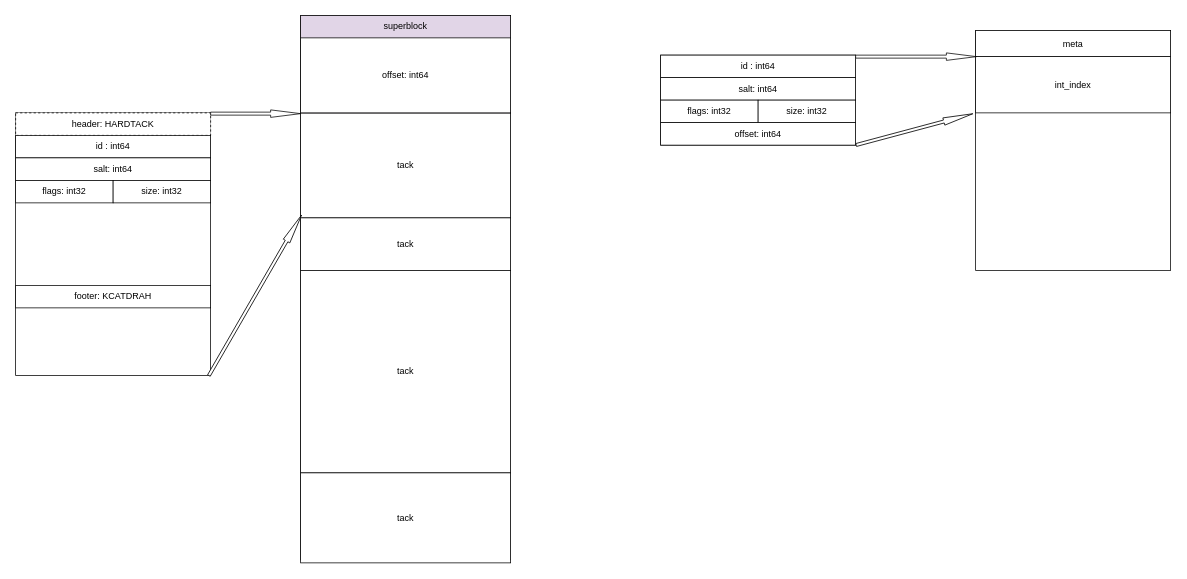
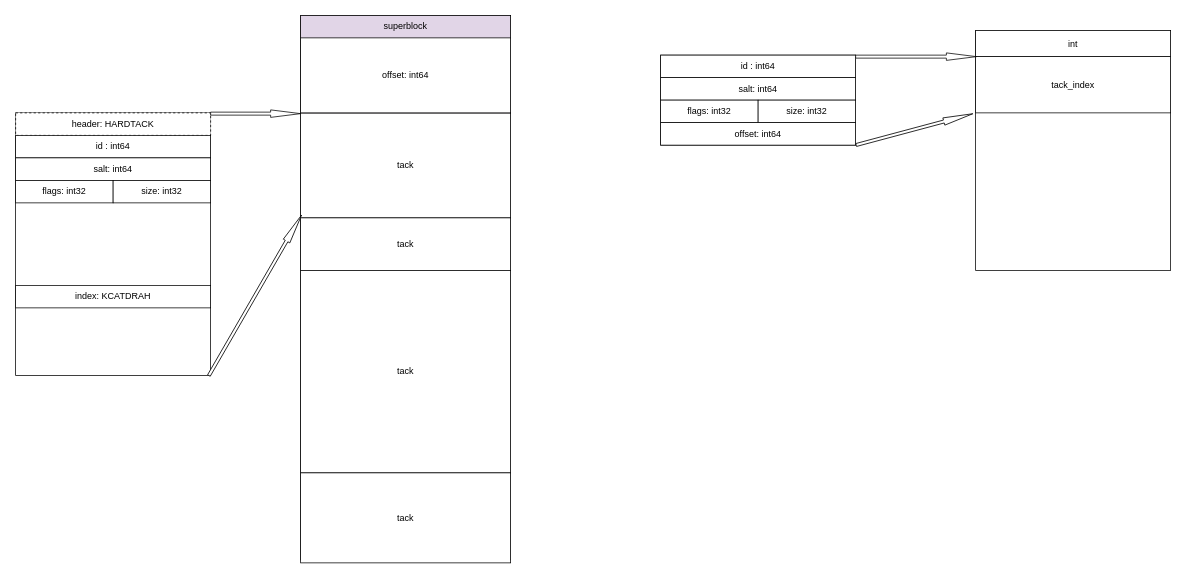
node "meta": label "meta" -> "int"
node "int_index": label "int_index" -> "tack_index"
node "footer: KCATDRAH": label "footer: KCATDRAH" -> "index: KCATDRAH"
